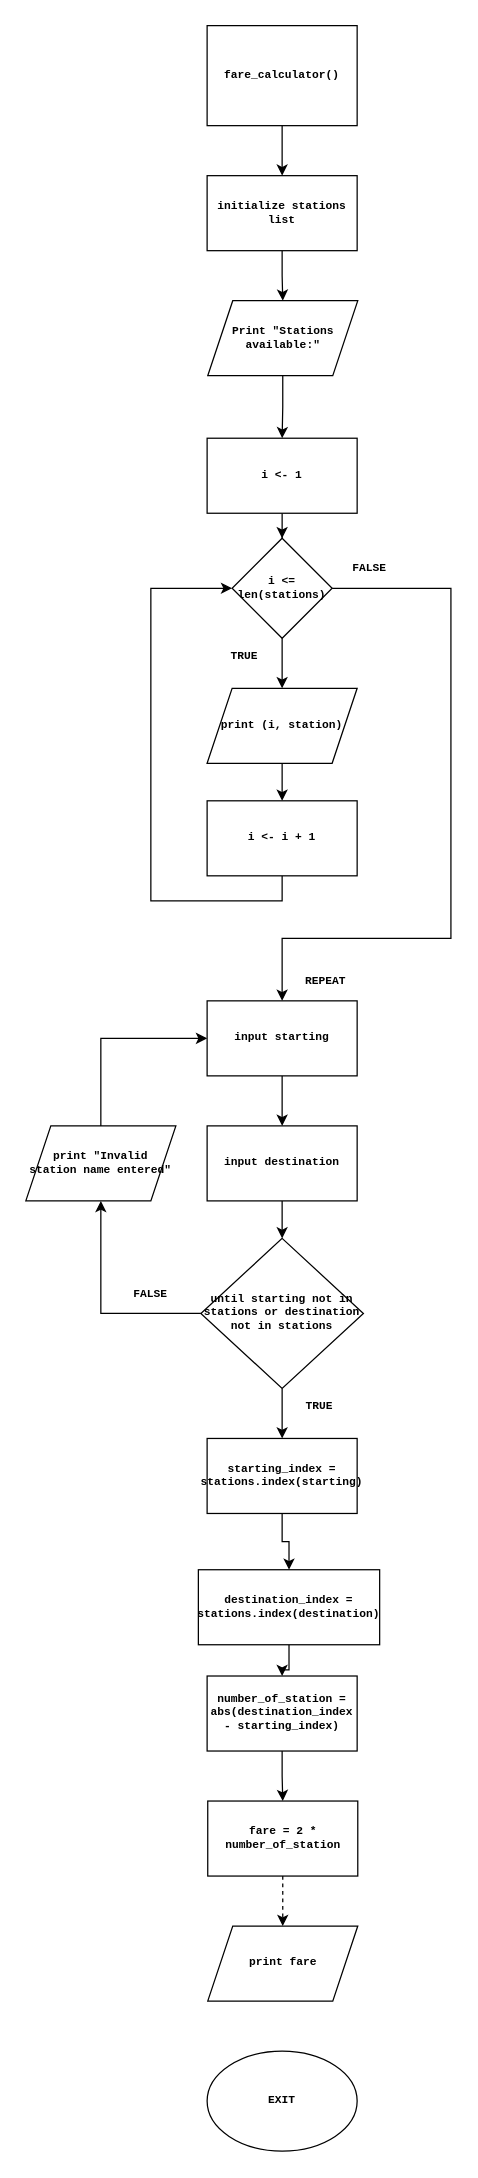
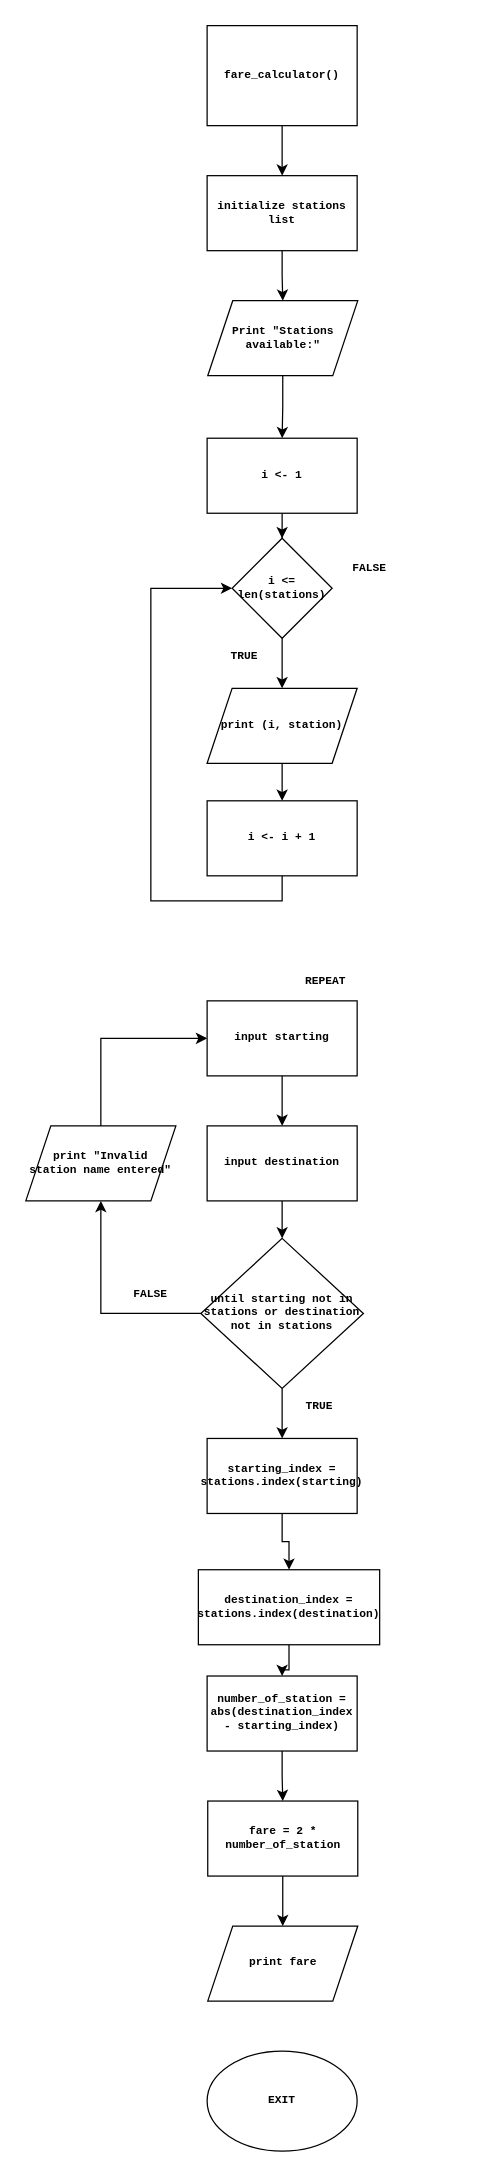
edge "i <= len(stations)" -> "input starting": removed
edge "fare = 2 * number_of_station" -> "print fare": style dashed -> solid
